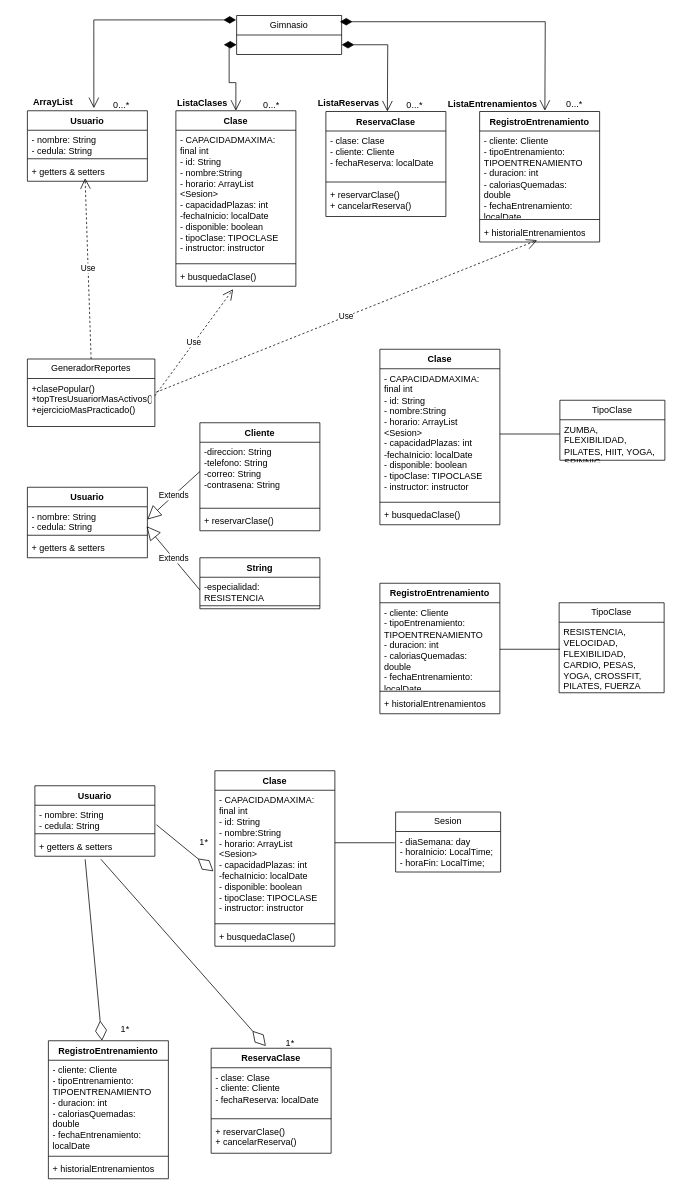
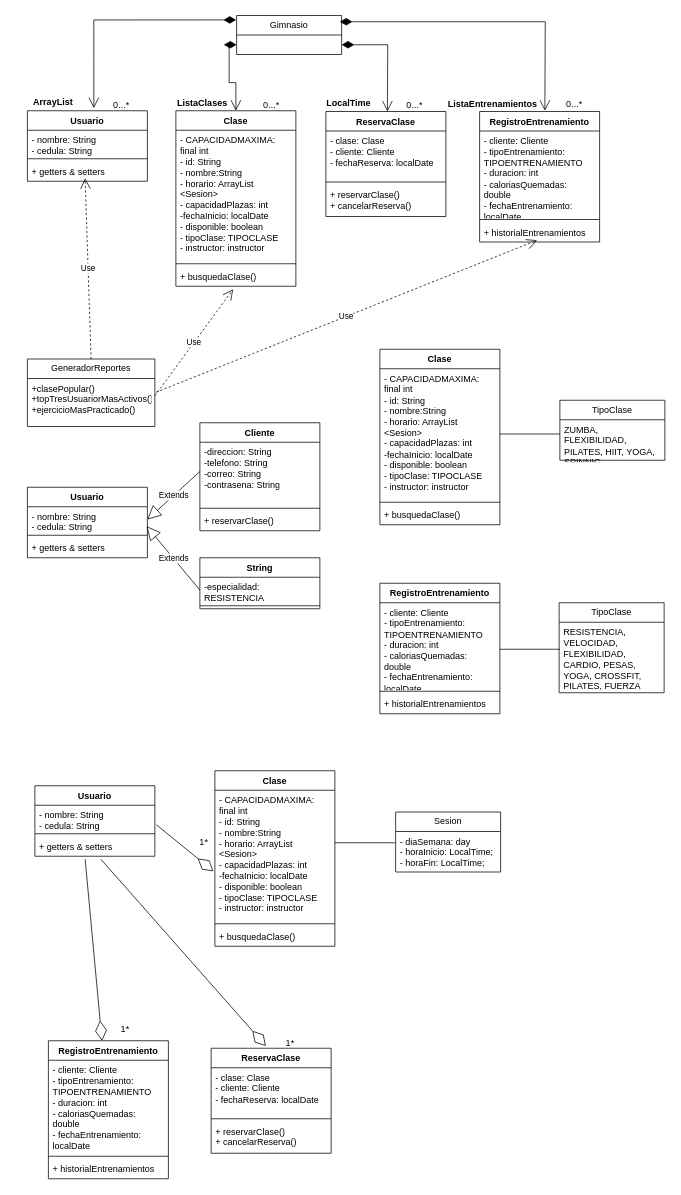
node "ListaReservas": label "ListaReservas" -> "LocalTime"
